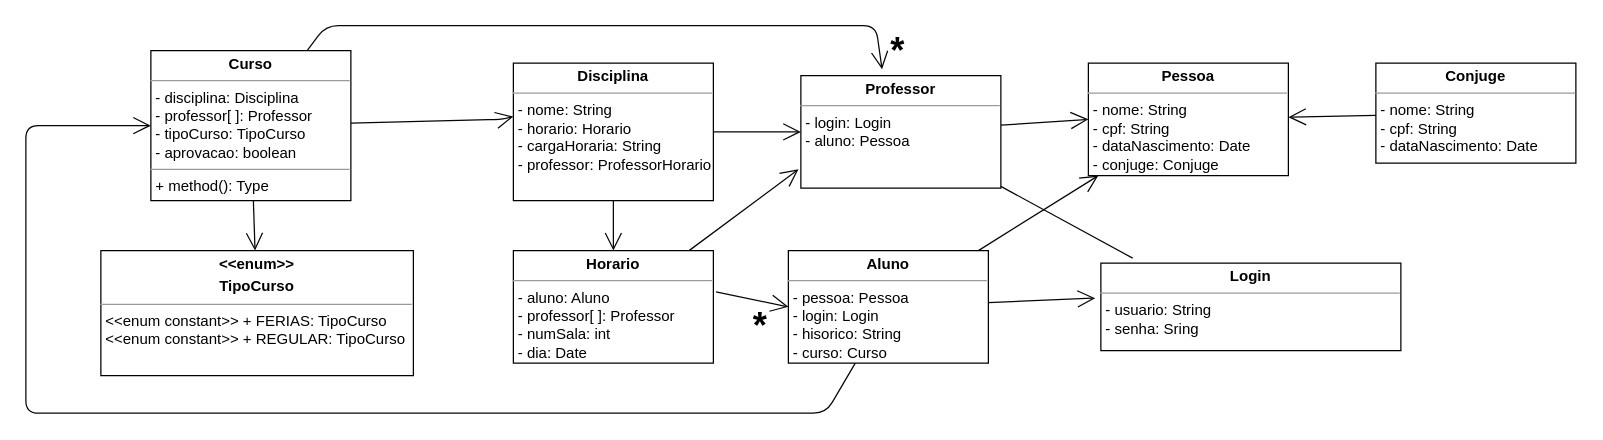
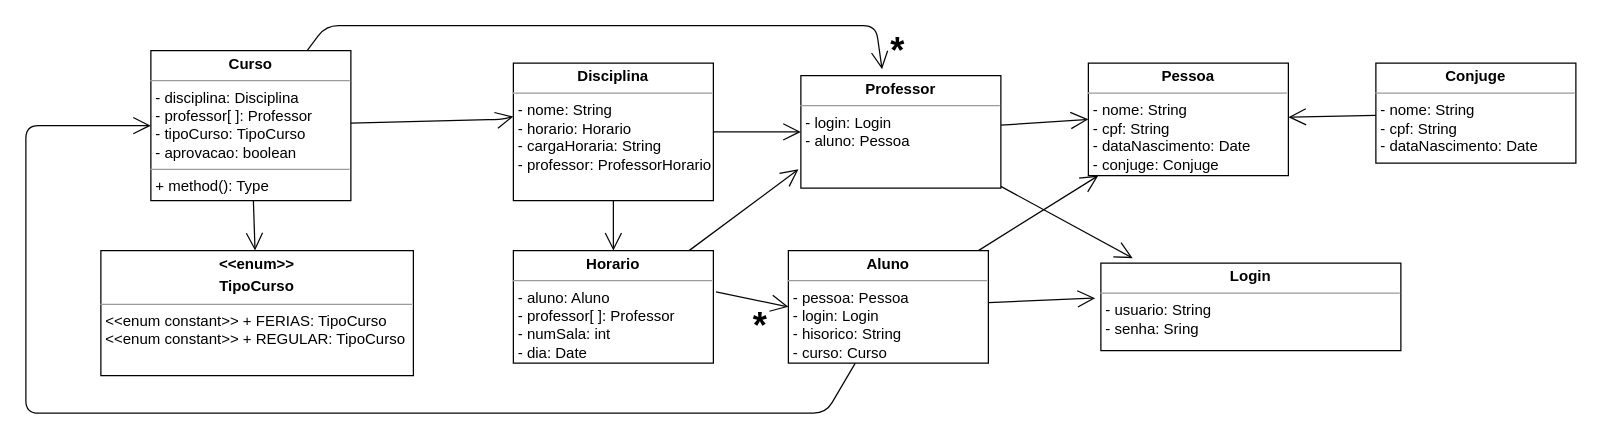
edge "Professor - login: Login - aluno: Pessoa" -- "Login - usuario: String - senha: Sring": arrowhead none -> open
